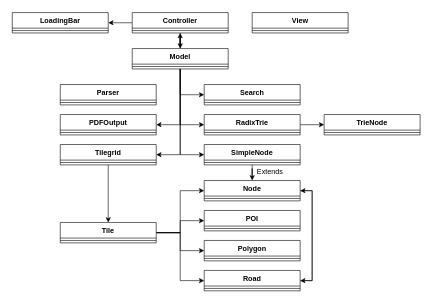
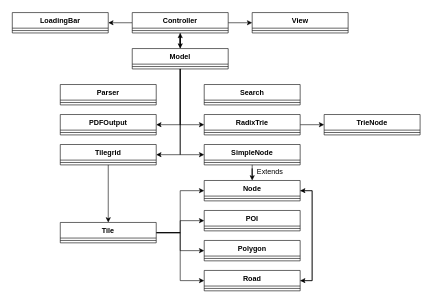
edge "Controller" -> "View": added
edge "Model" -> "Search": removed
